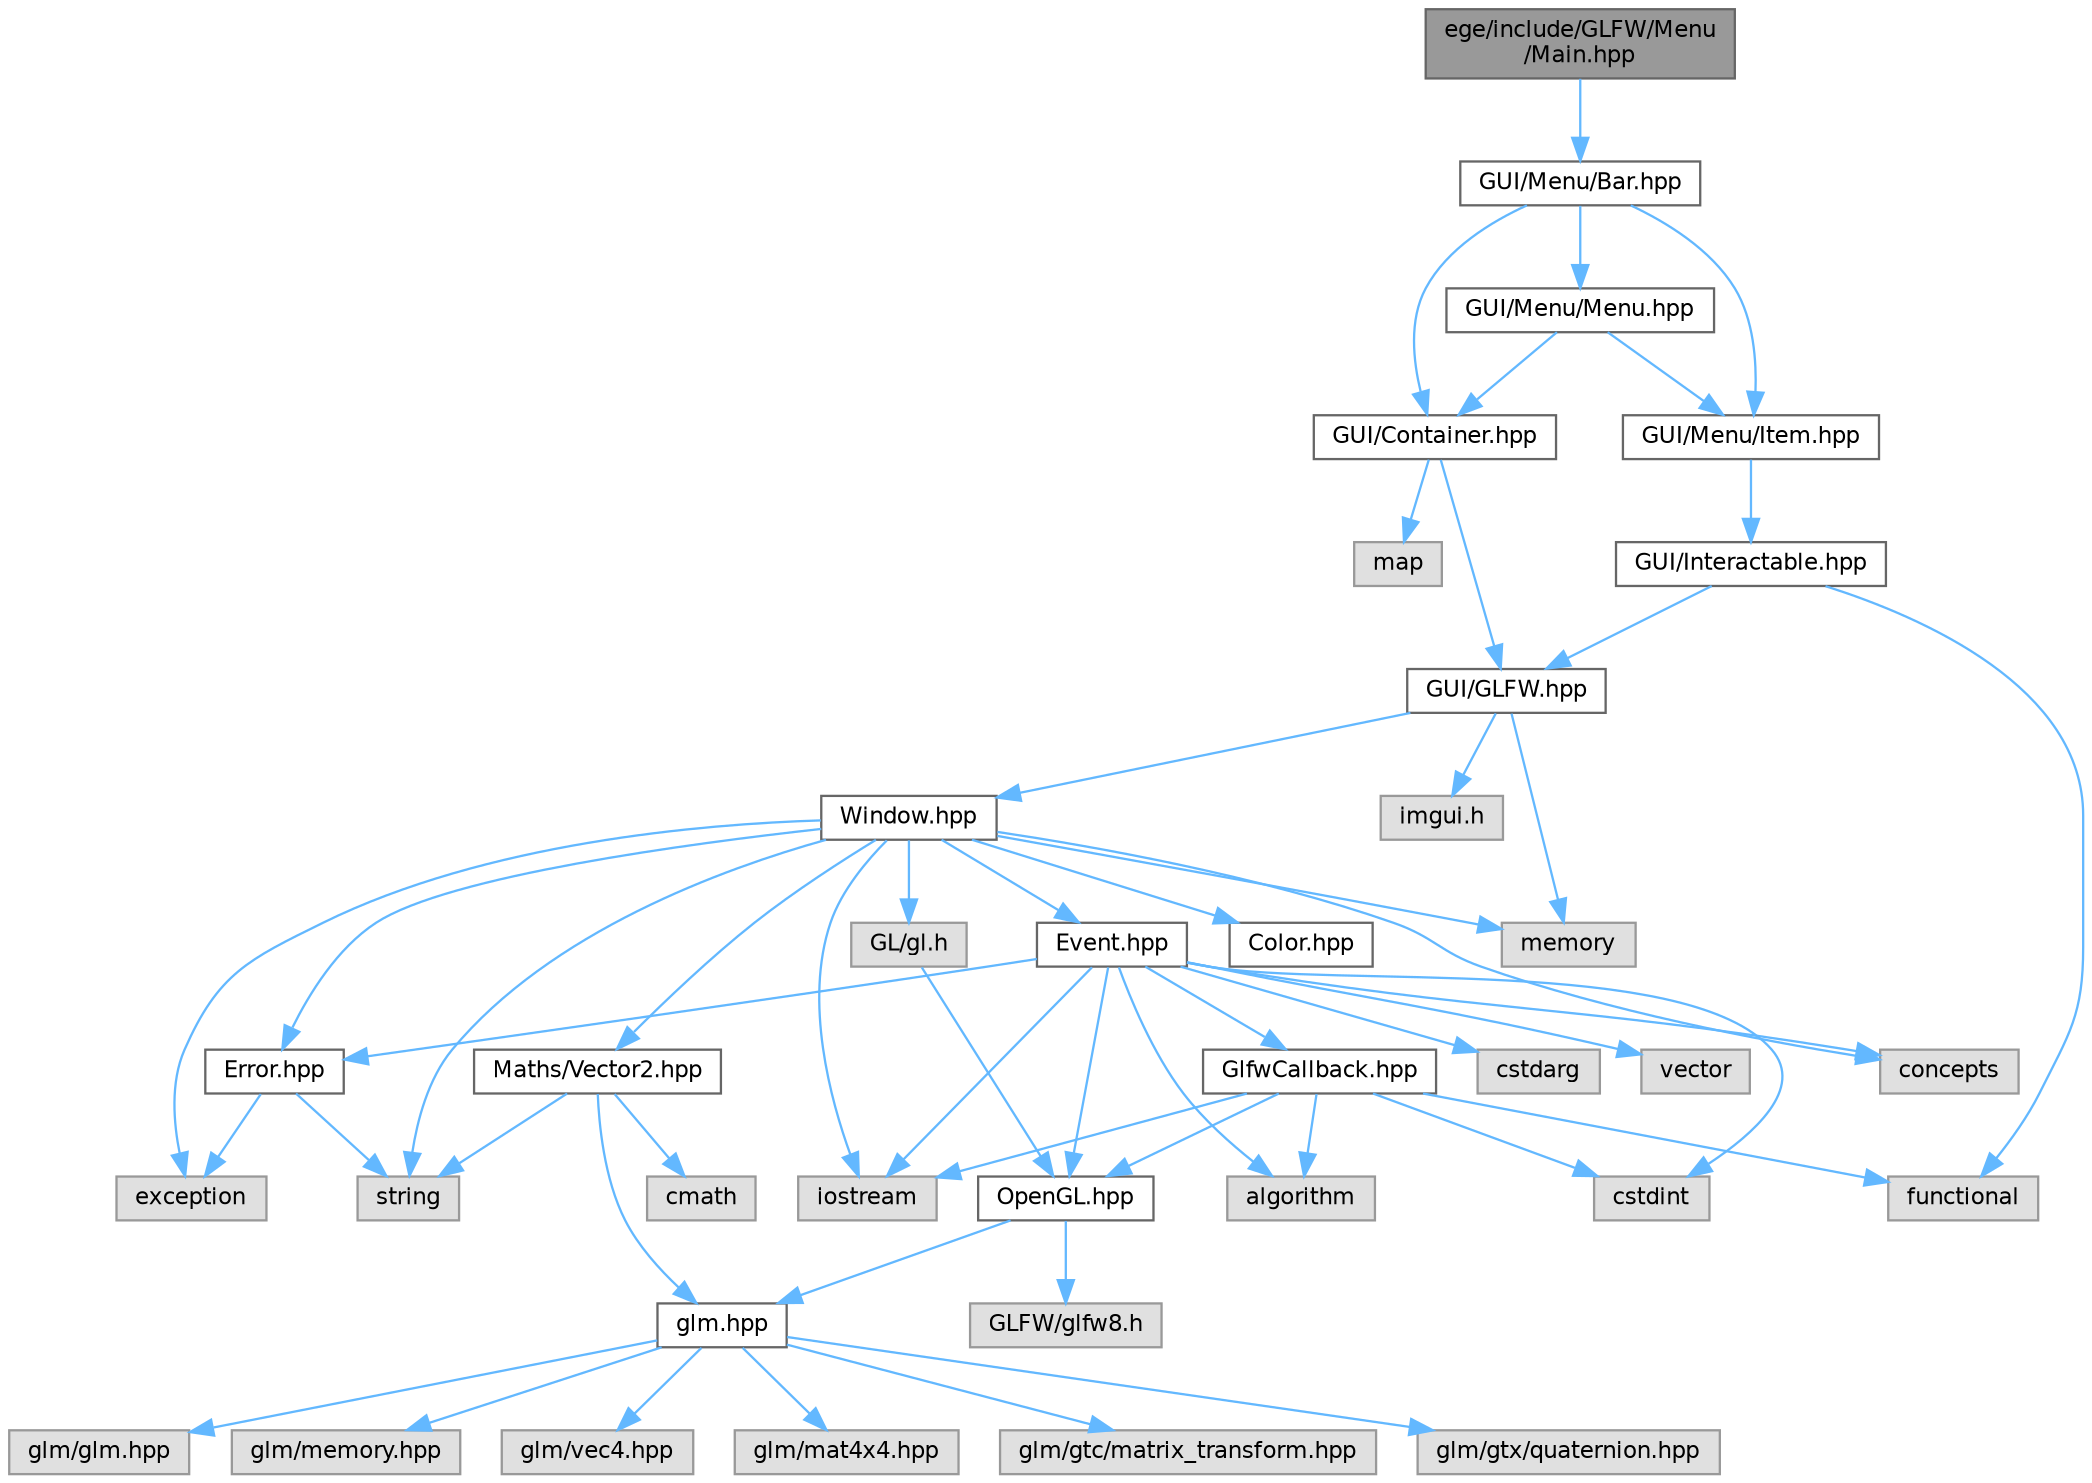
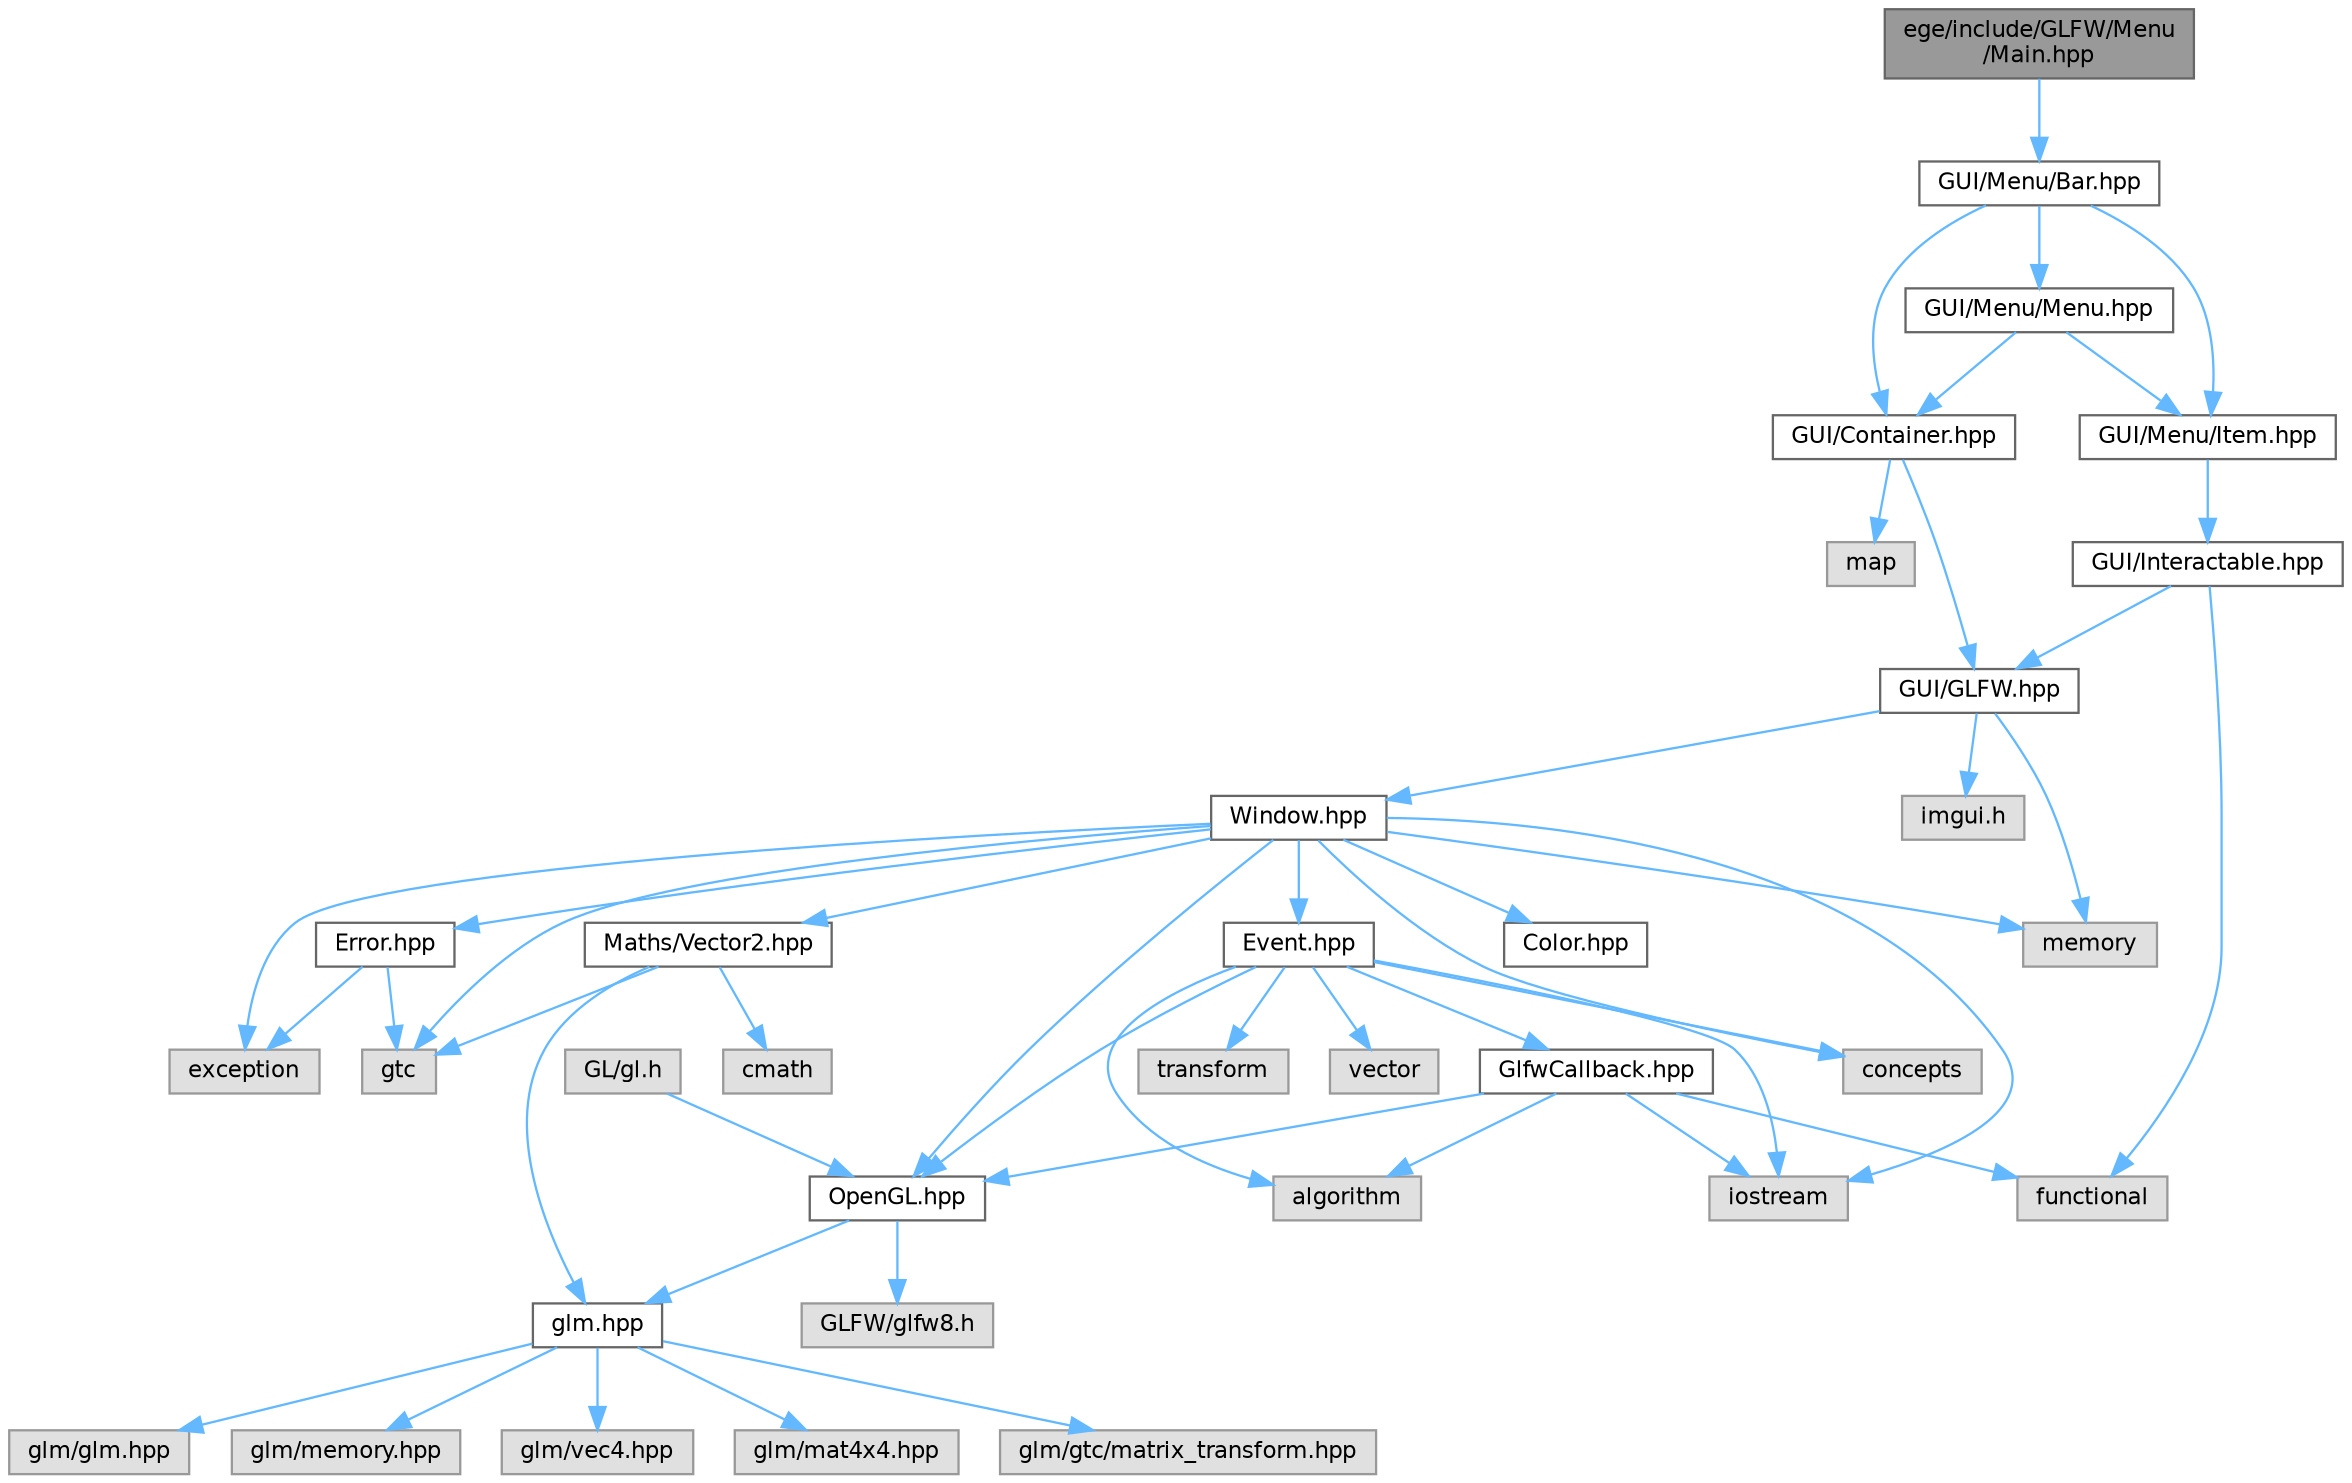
edge "Window.hpp" -> "GL/gl.h": now "Window.hpp" -> "OpenGL.hpp"
edge "Event.hpp" -> "Error.hpp": removed
node "cstdarg": label "cstdarg" -> "transform"
node "string": label "string" -> "gtc"
node "cstdint": removed
node "glm/gtx/quaternion.hpp": removed
